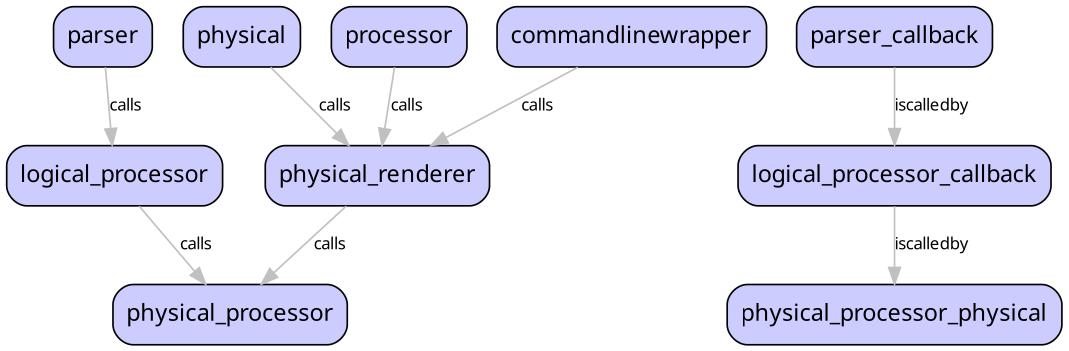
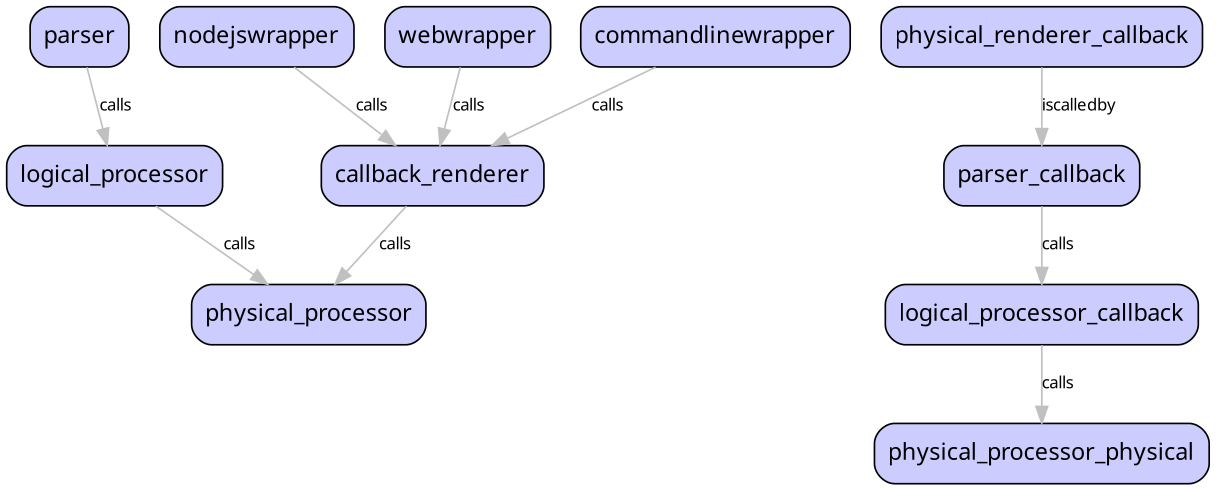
node "physical": label "physical" -> "nodejswrapper"
node "processor": label "processor" -> "webwrapper"
node "physical_renderer_callback": added
edge "parser_callback" -> "logical_processor_callback": label "iscalledby" -> "calls"
node "physical_renderer": label "physical_renderer" -> "callback_renderer"
edge "logical_processor_callback" -> "physical_processor_physical": label "iscalledby" -> "calls"
